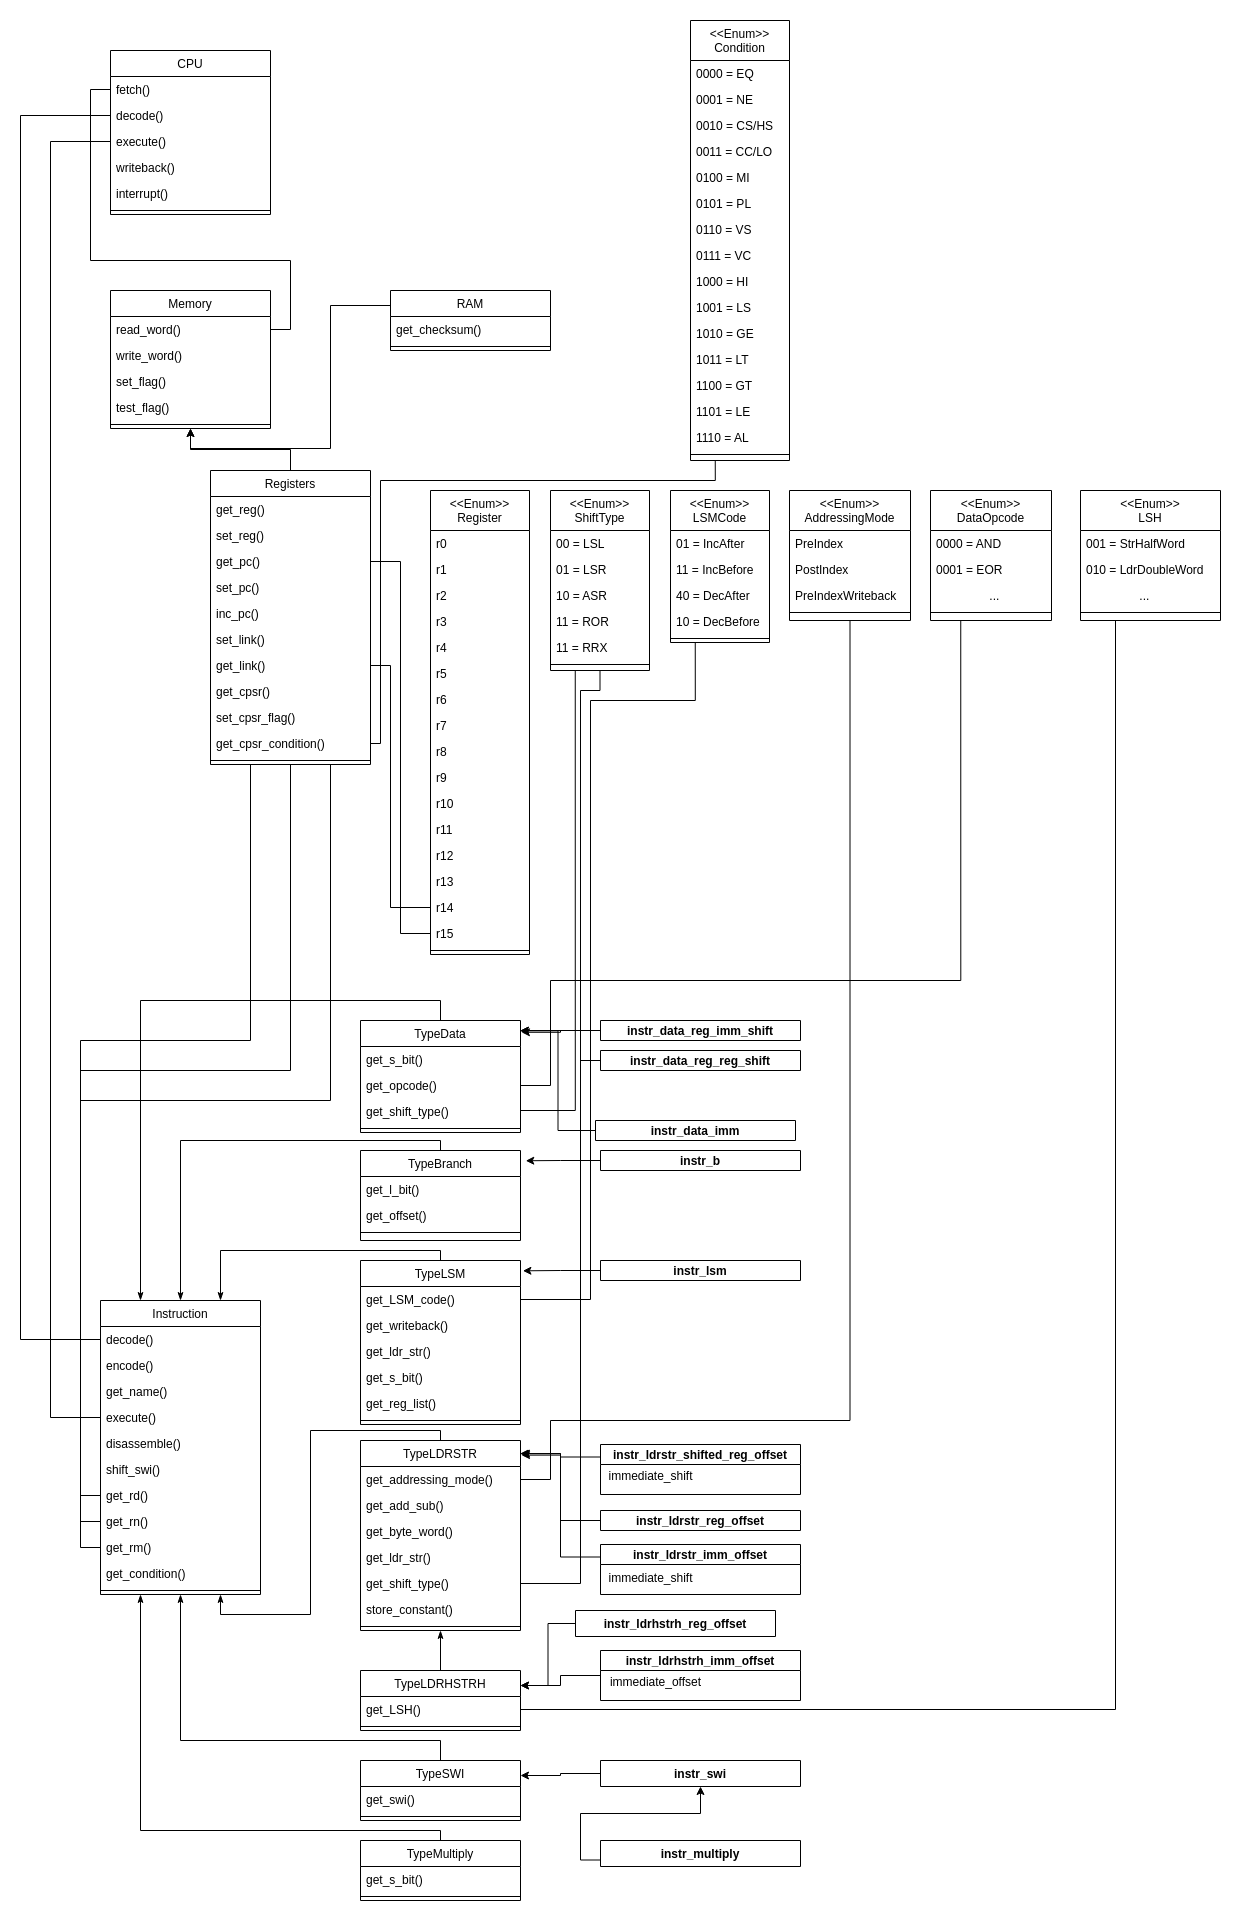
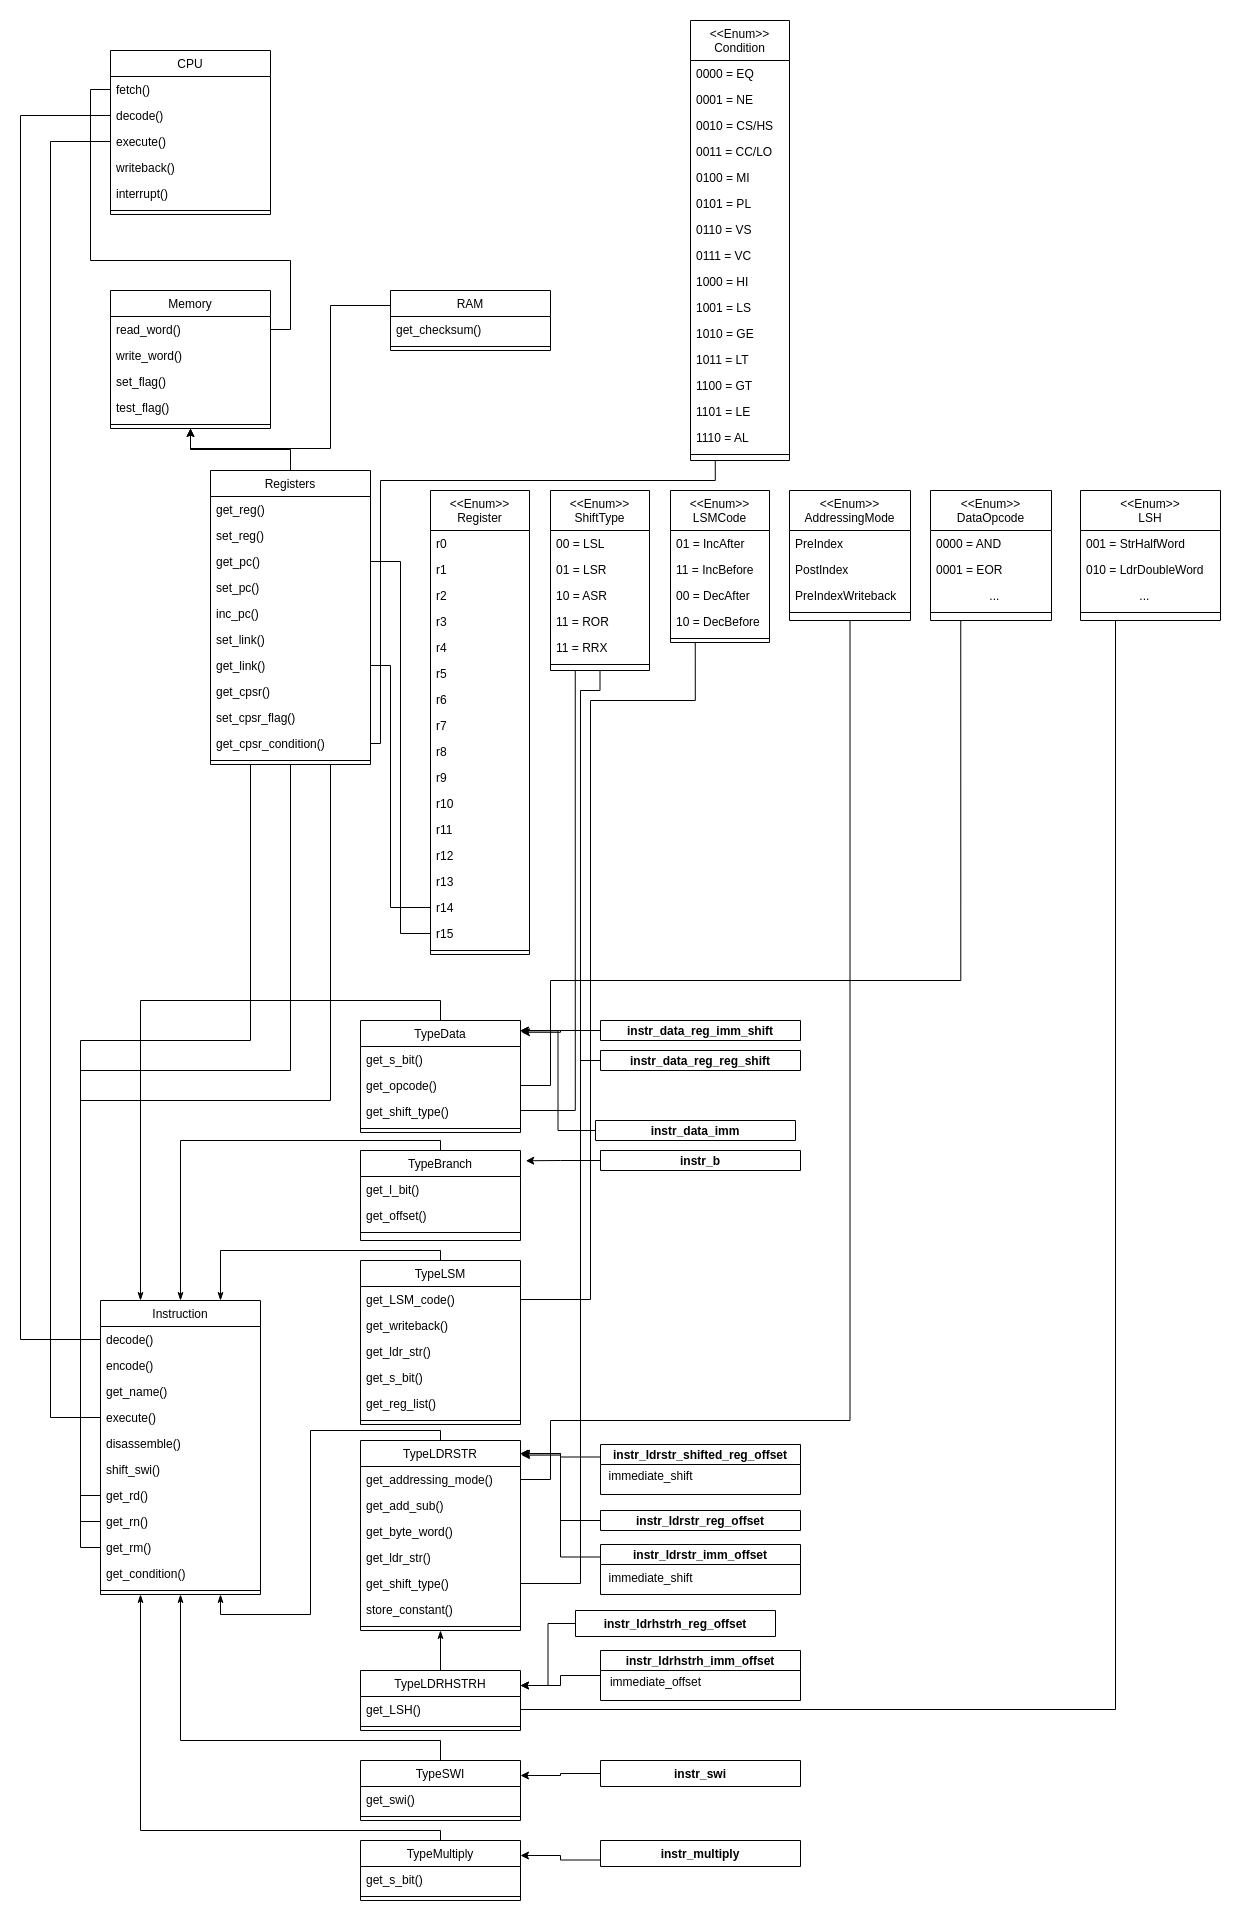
node "40 = DecAfter": label "40 = DecAfter" -> "00 = DecAfter"
edge "instr_lsm" -> "TypeLSM": removed
node "instr_lsm": removed
edge "instr_multiply" -> "instr_swi": now "instr_multiply" -> "TypeMultiply"
